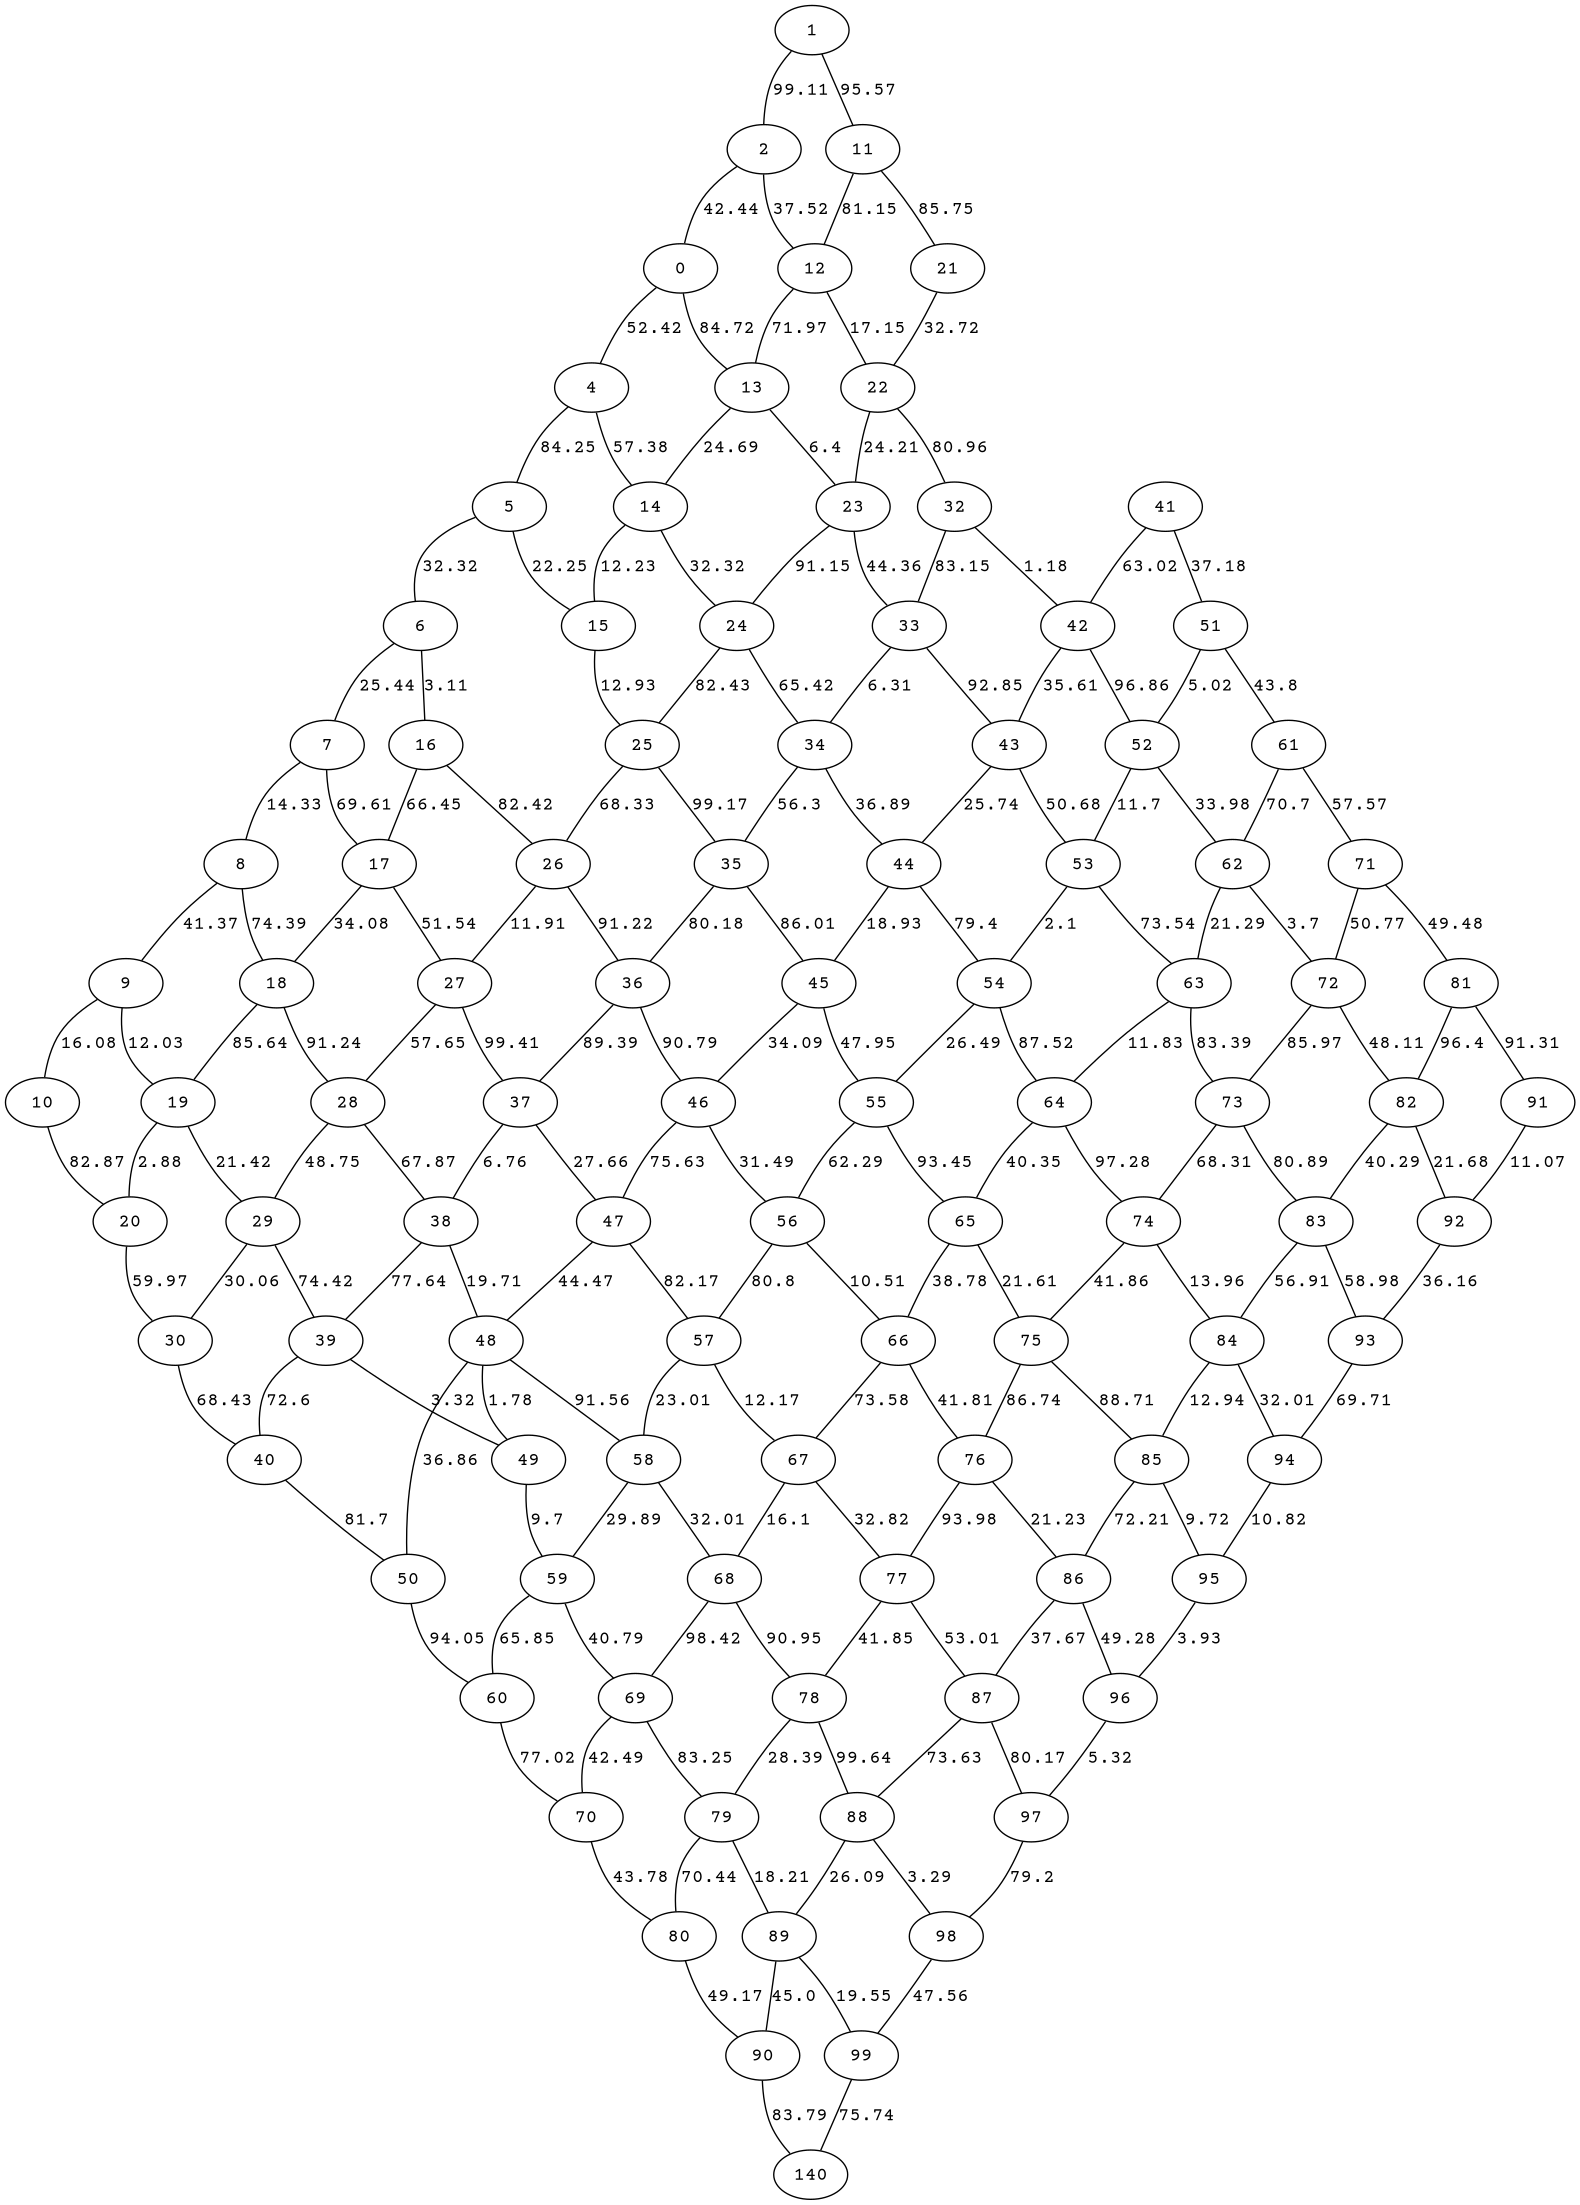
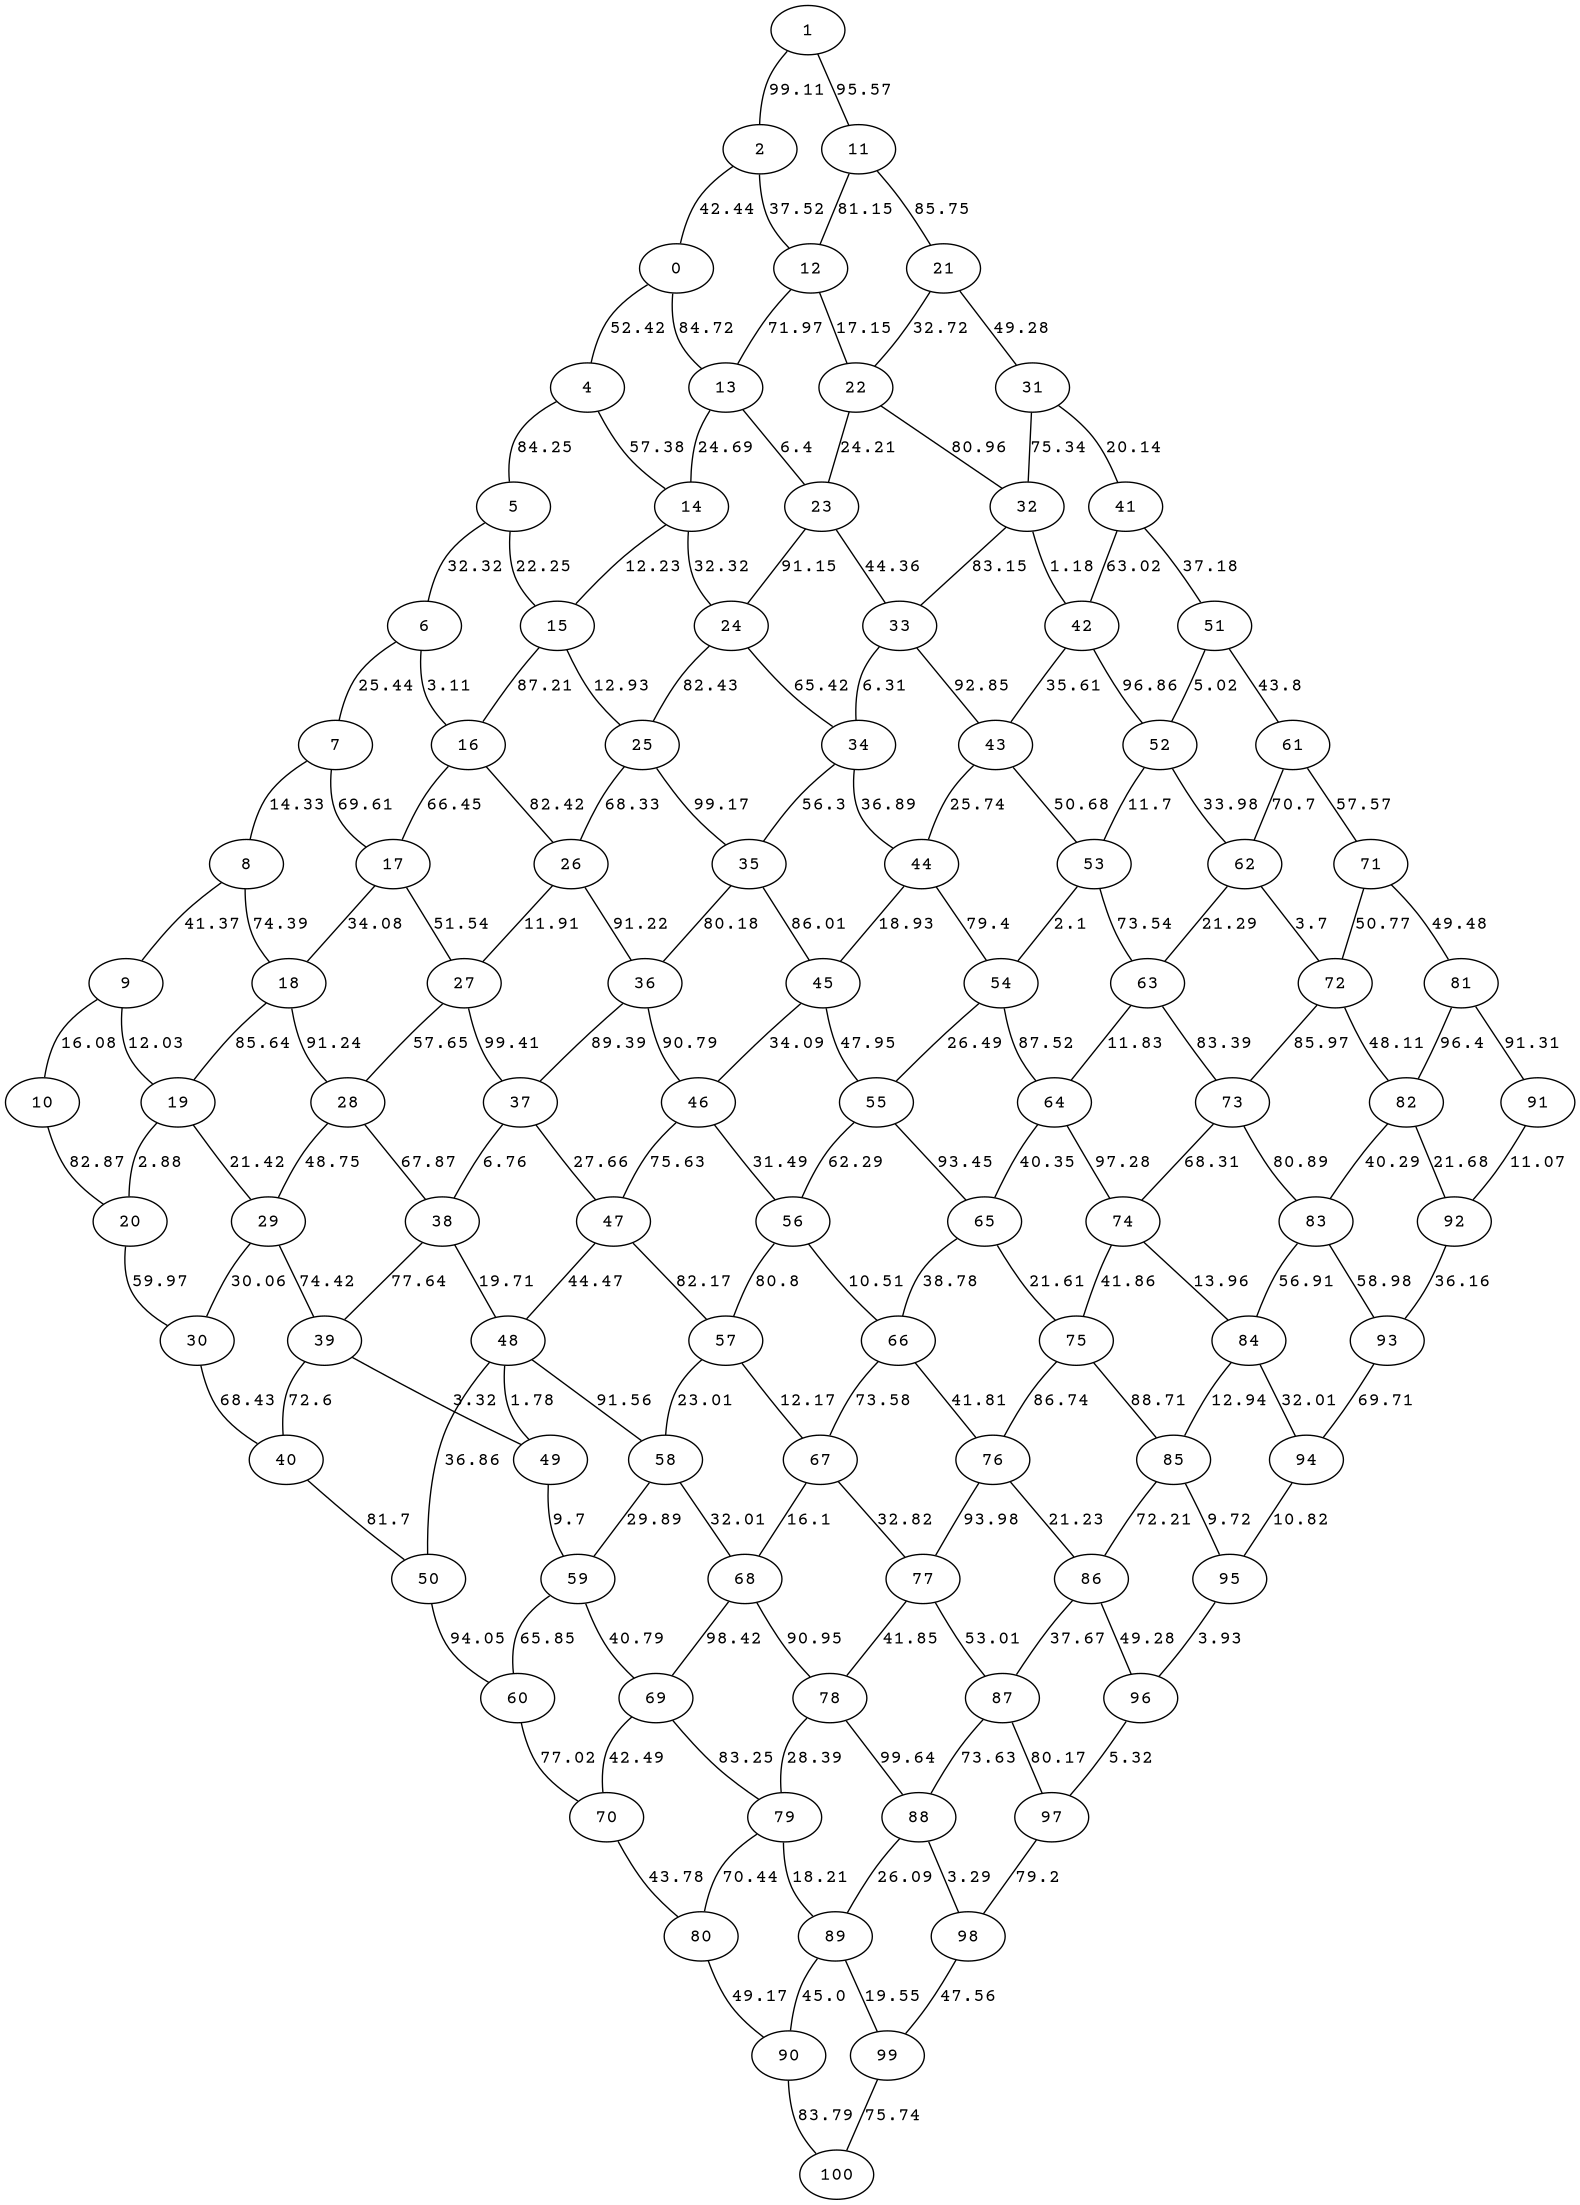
node "31": added
edge "15" -- "16": added, label "87.21"
node "140": label "140" -> "100"
